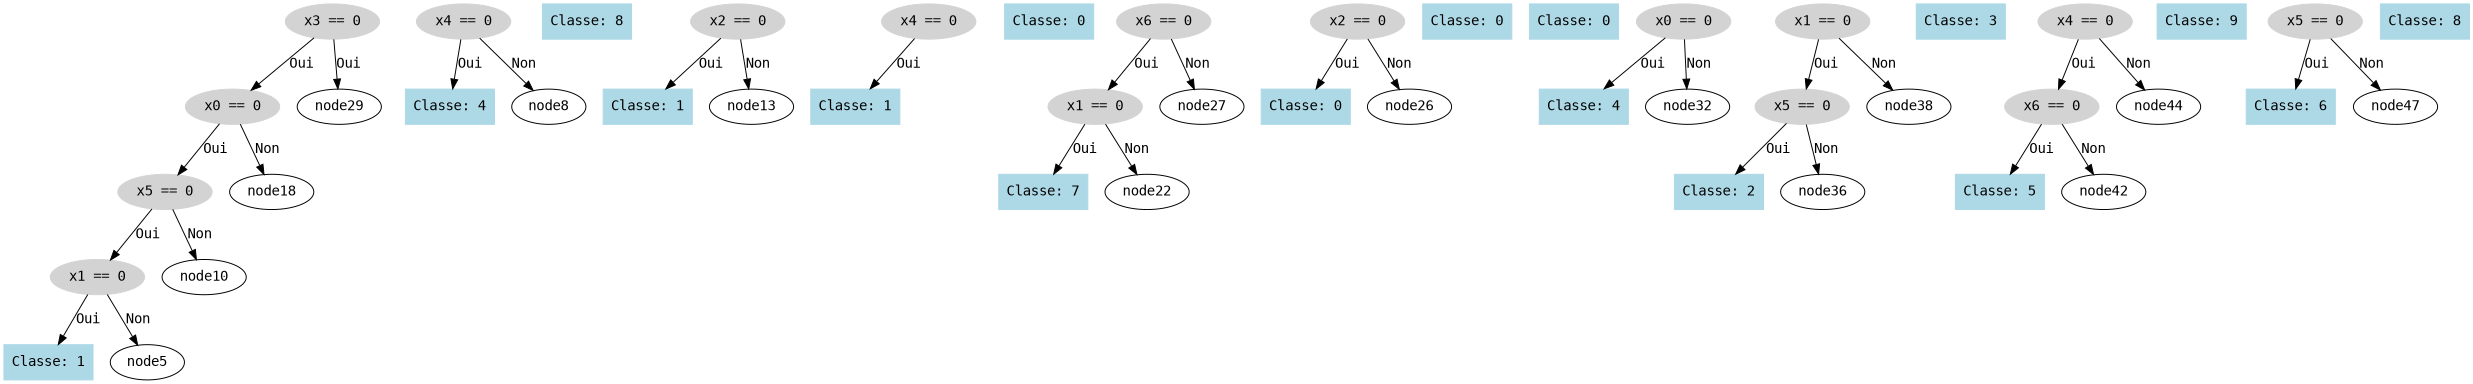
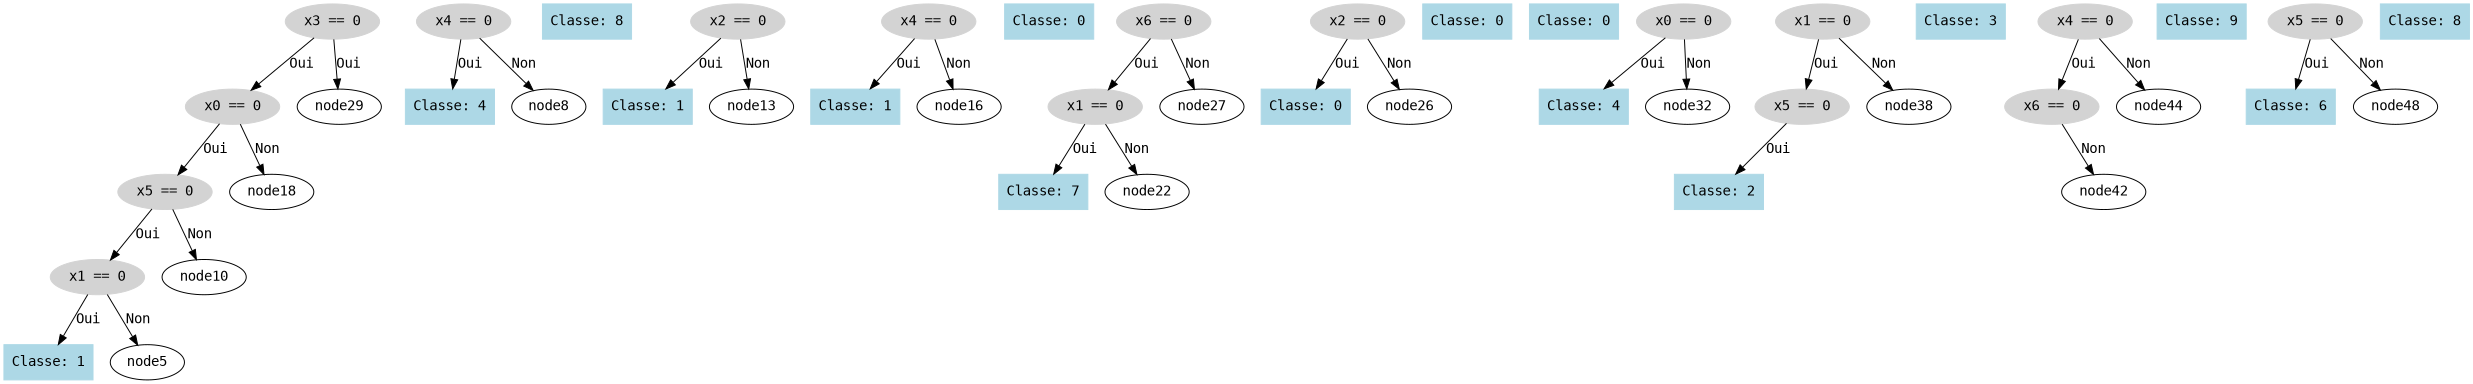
node "node16": added
node "node47": label "node47" -> "node48"
node "node36": removed
node "Classe: 5": removed
